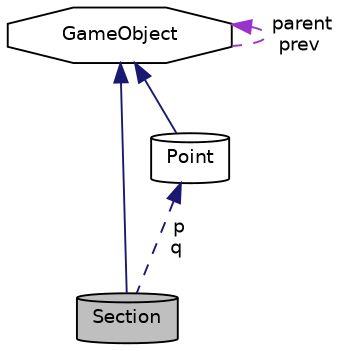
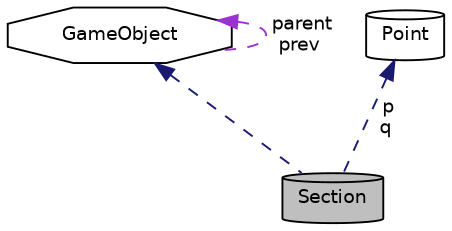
edge "Point" -> "GameObject": removed
edge "Section" -> "GameObject": style solid -> dashed
